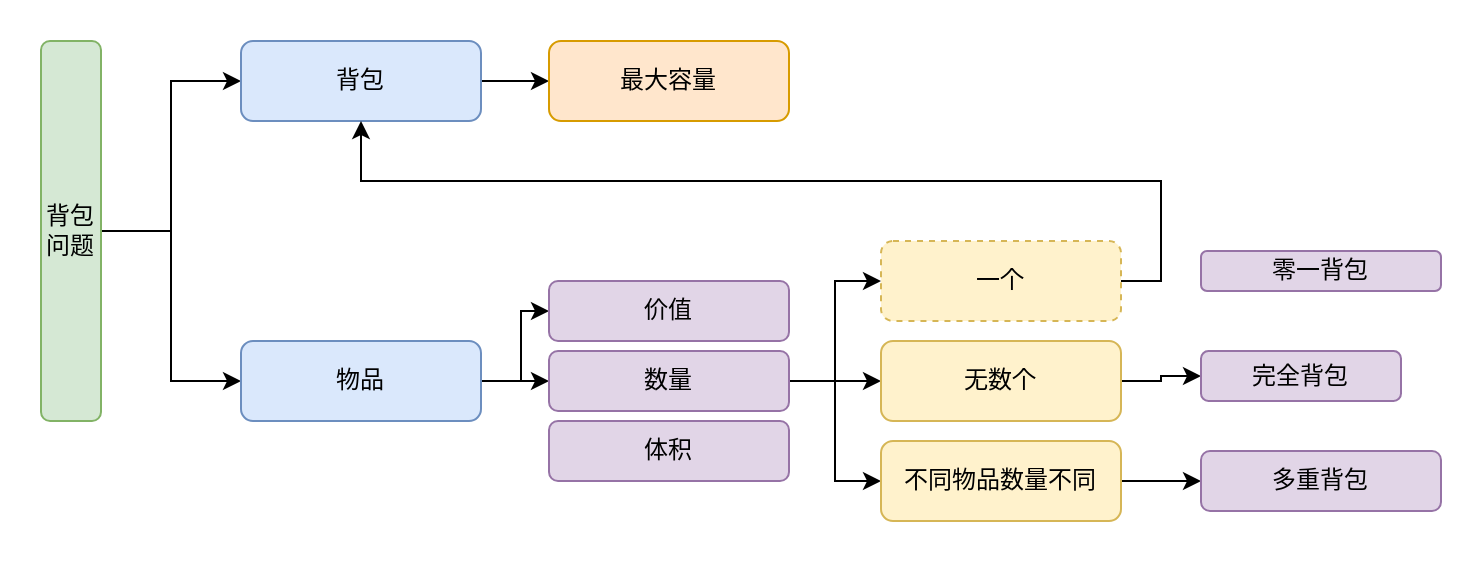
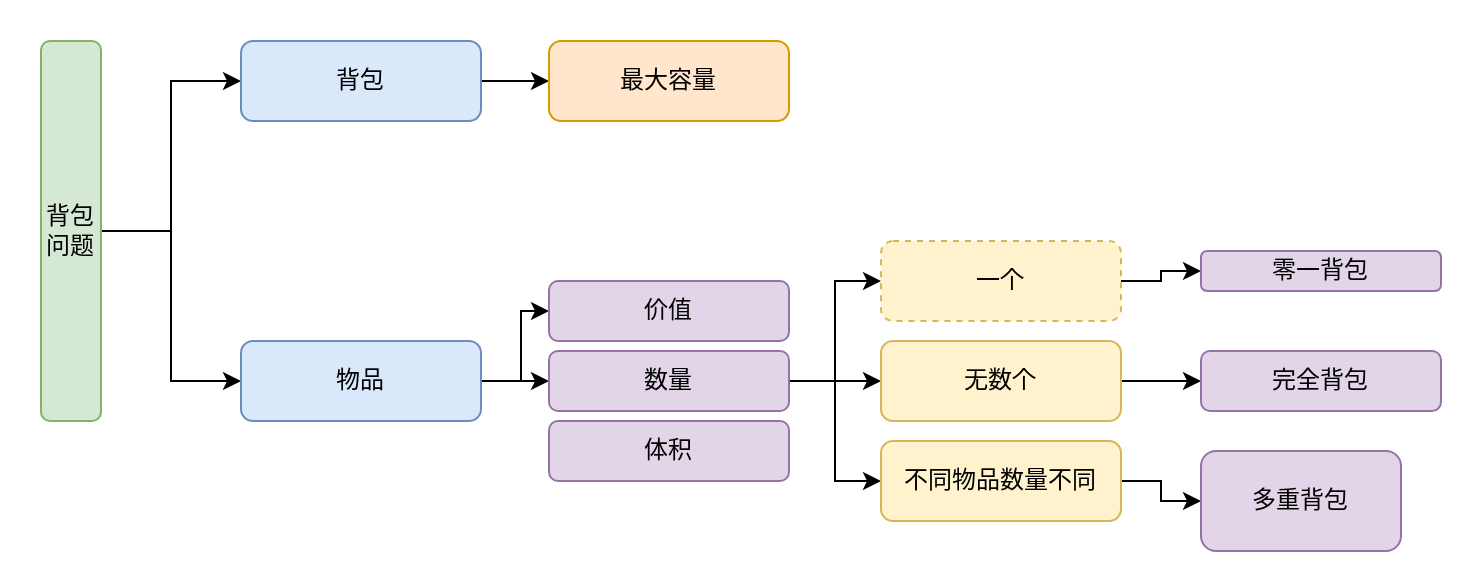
edge "一个" -> "背包": now "一个" -> "零一背包"
node "完全背包": size 200x50 -> 240x60
node "多重背包": size 240x60 -> 200x100
